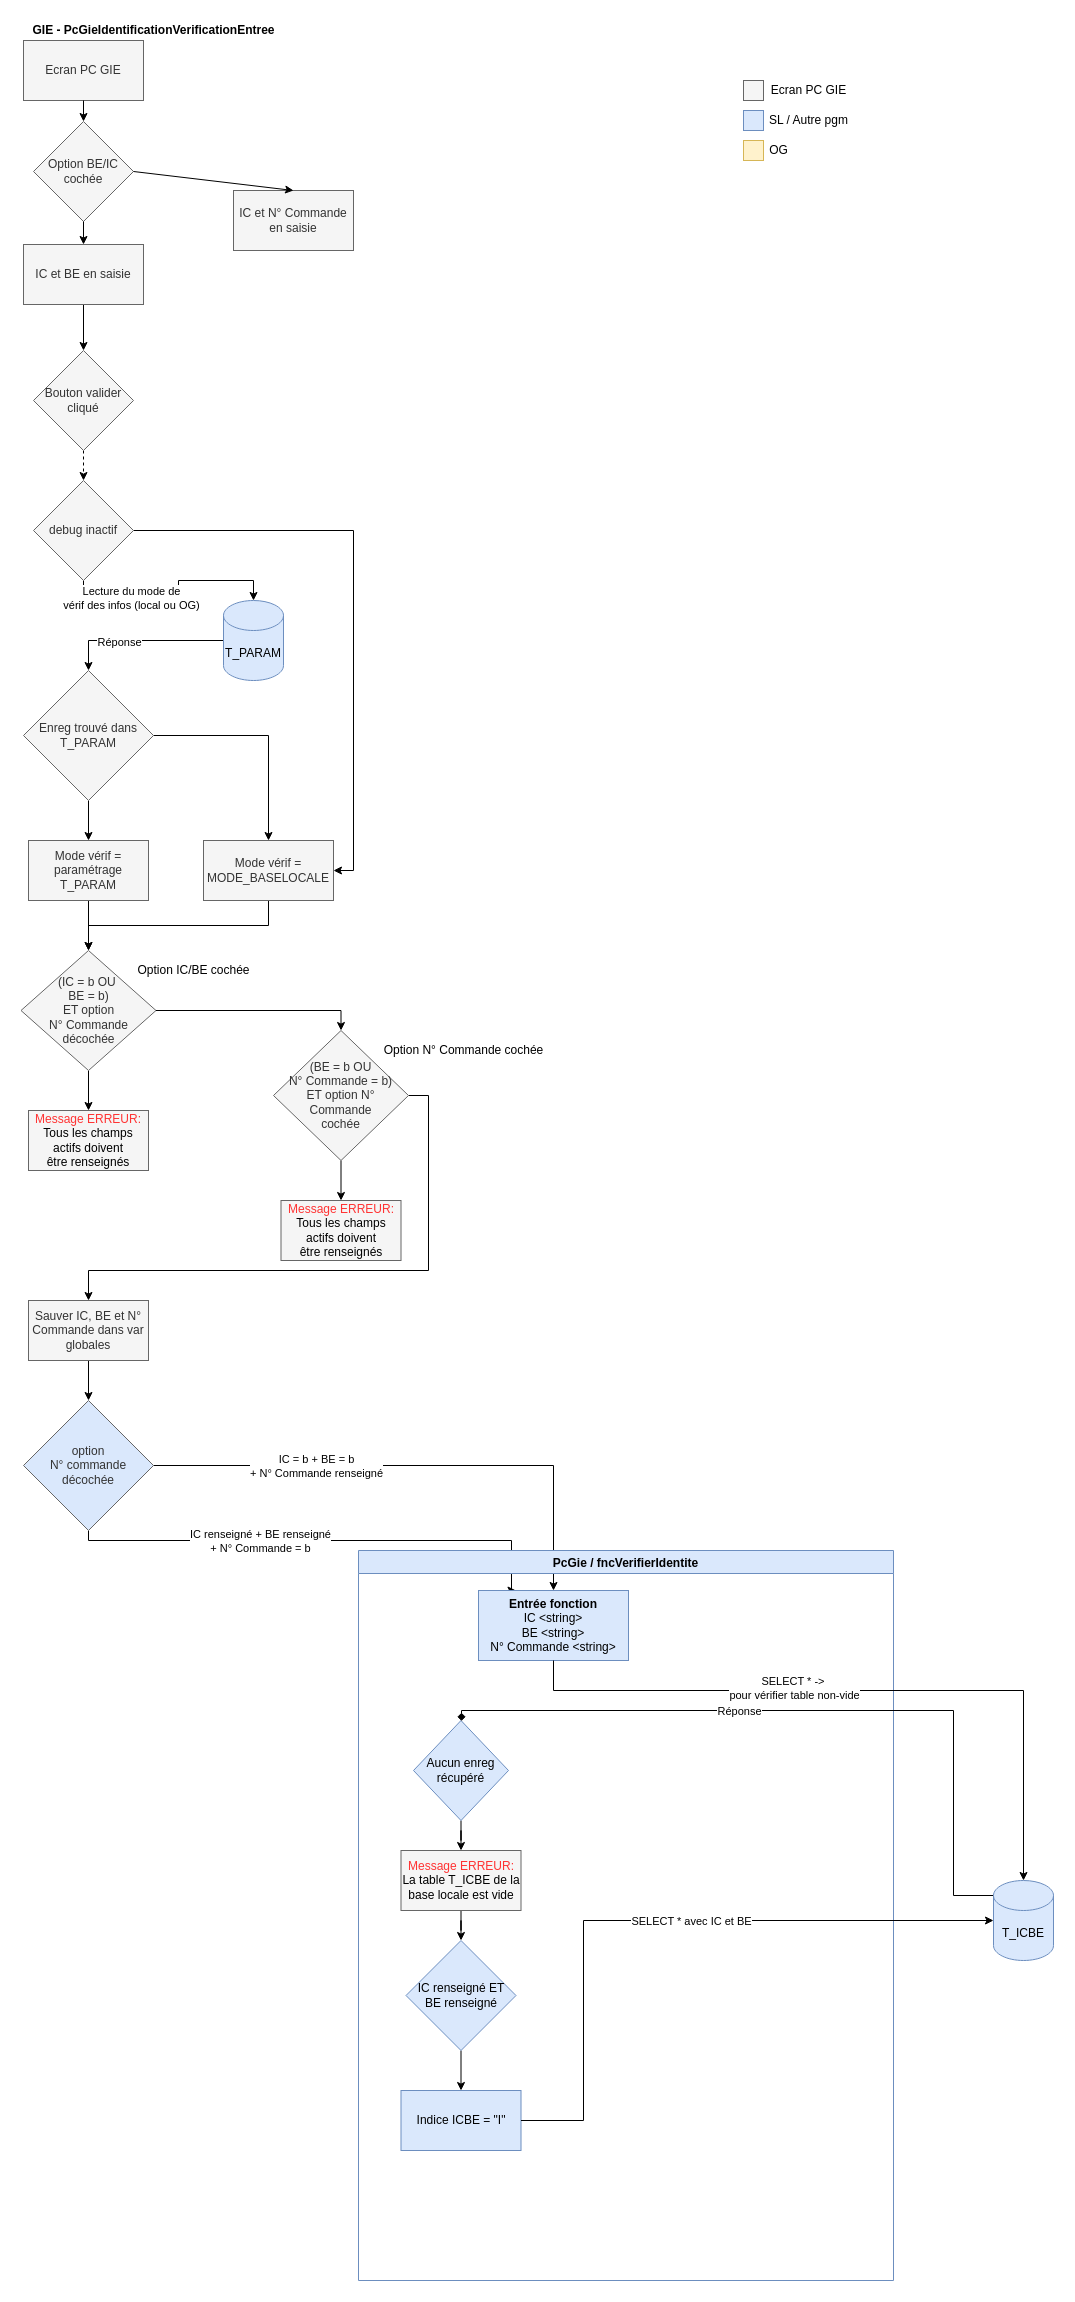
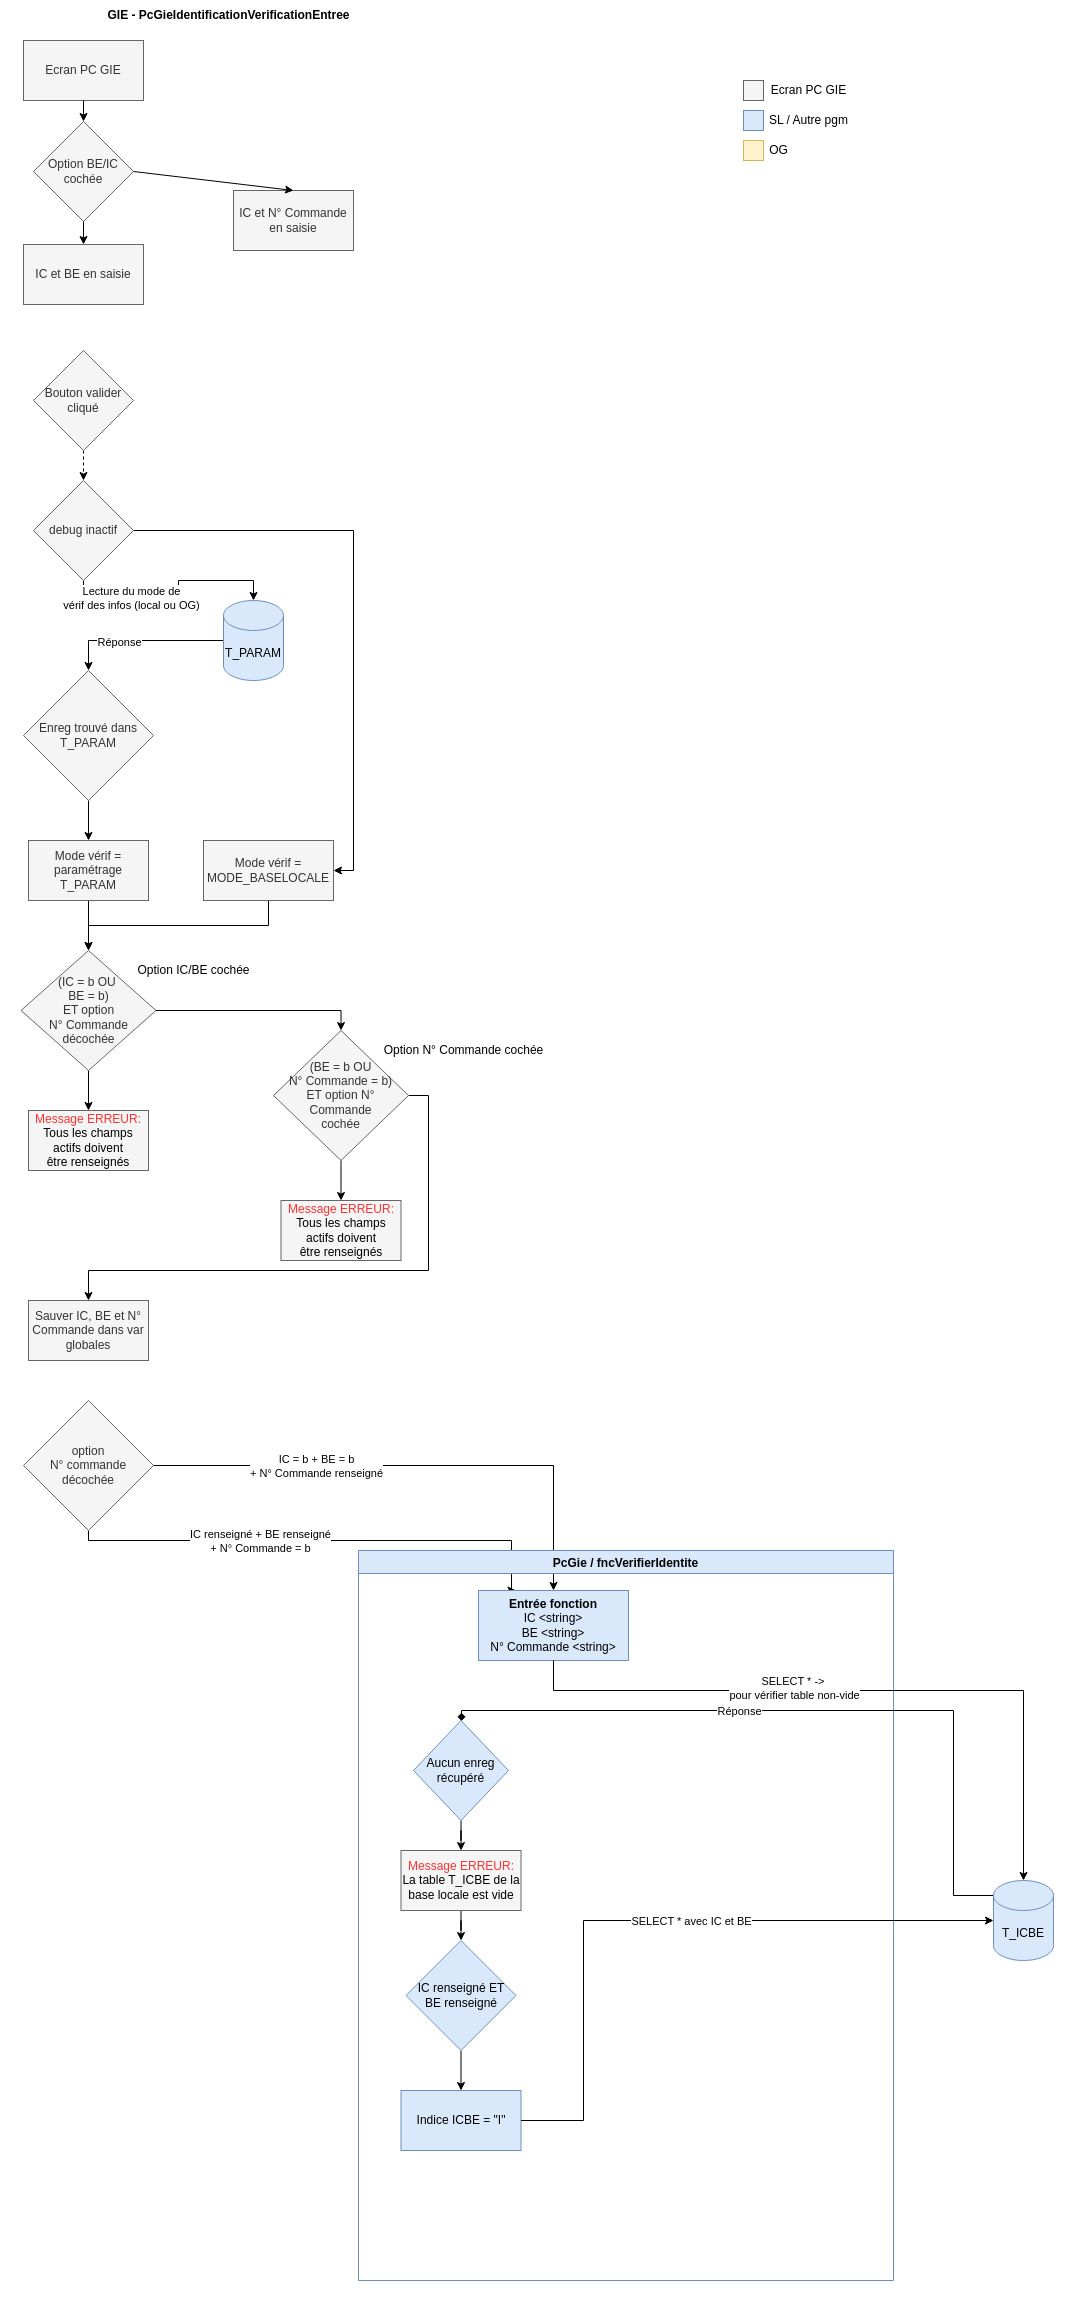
node "GIE - PcGieIdentificationVerificationEntree": moved (154, 31) -> (229, 16)
edge "IC et BE en saisie" -> "Bouton valider cliqué": removed
edge "Enreg trouvé dans T_PARAM" -> "Mode vérif = MODE_BASELOCALE": removed
edge "Sauver IC, BE et N° Commande dans var globales" -> "option N° commande décochée": removed
node "option N° commande décochée": fillcolor #dae8fc -> #f5f5f5
